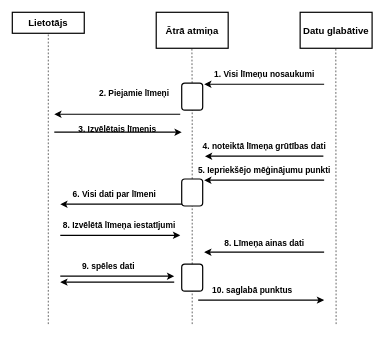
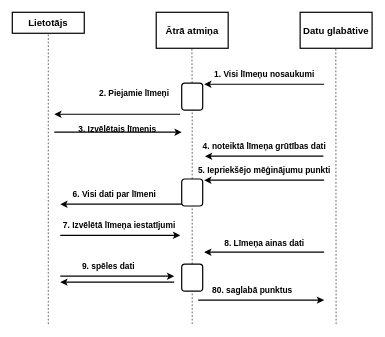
node "8. Izvēlētā līmeņa iestatījumi": label "8. Izvēlētā līmeņa iestatījumi" -> "7. Izvēlētā līmeņa iestatījumi"
node "10. saglabā punktus": label "10. saglabā punktus" -> "80. saglabā punktus"
